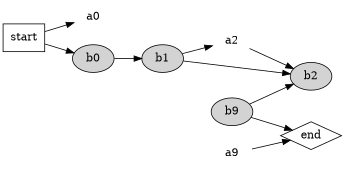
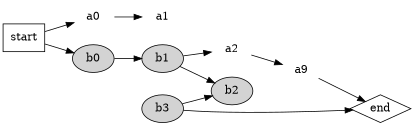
node "a1": added
edge "a2" -> "b2": now "a2" -> "a9"
node "b9": label "b9" -> "b3"
